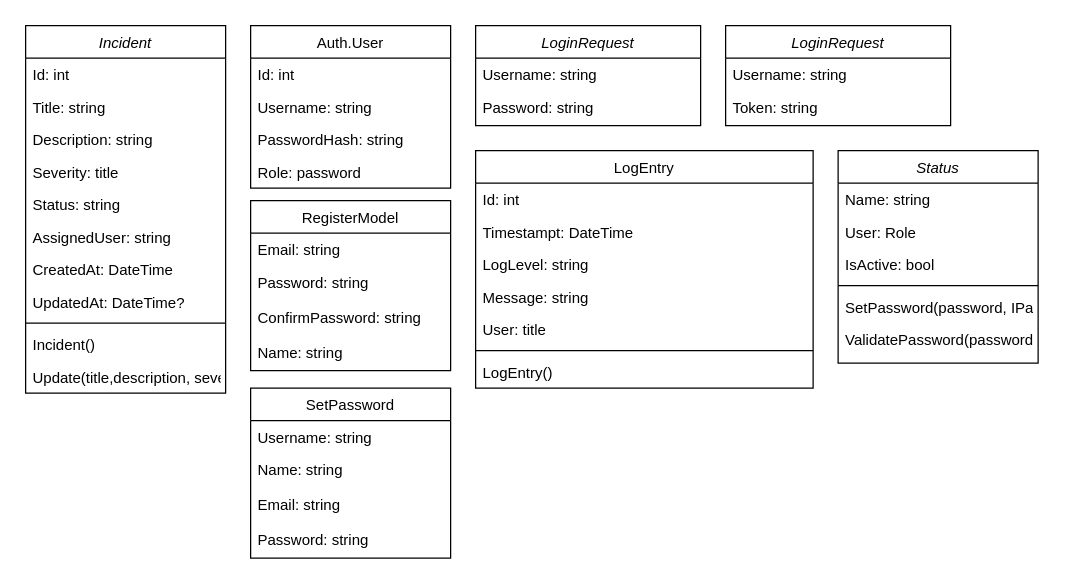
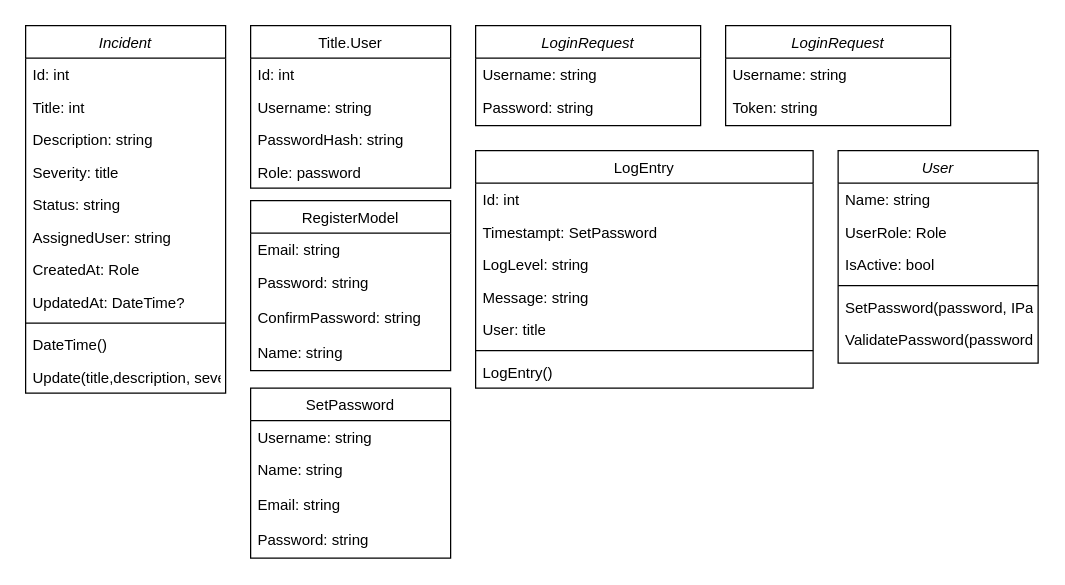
node "Auth.User": label "Auth.User" -> "Title.User"
node "Title: string": label "Title: string" -> "Title: int"
node "Status": label "Status" -> "User"
node "Timestampt: DateTime": label "Timestampt: DateTime" -> "Timestampt: SetPassword"
node "User: Role": label "User: Role" -> "UserRole: Role"
node "CreatedAt: DateTime": label "CreatedAt: DateTime" -> "CreatedAt: Role"
node "Incident()": label "Incident()" -> "DateTime()"
